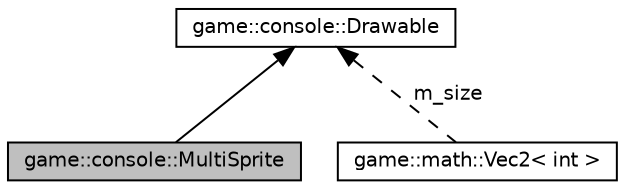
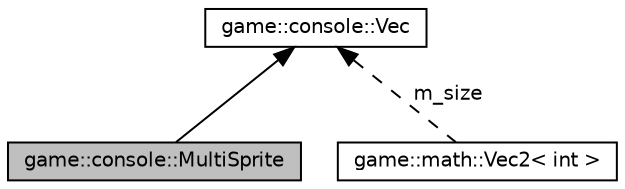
node "game::console::Drawable": label "game::console::Drawable" -> "game::console::Vec"
